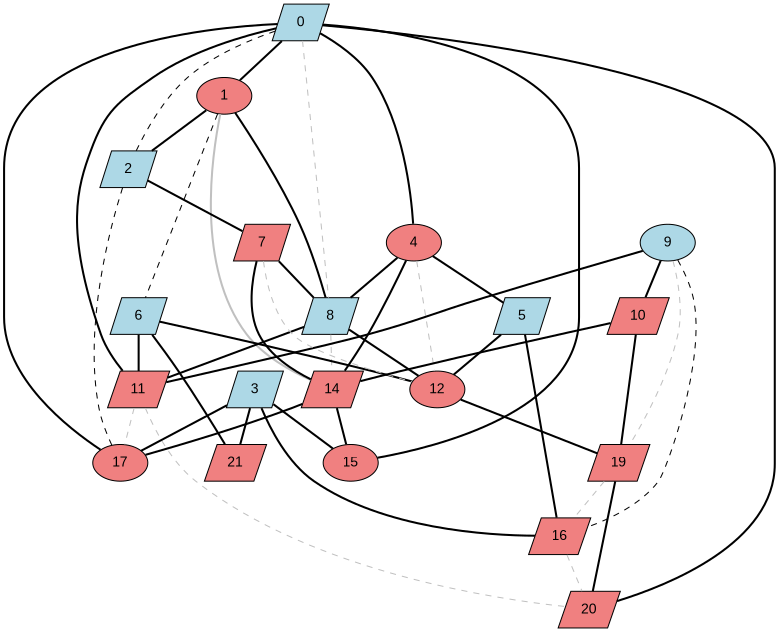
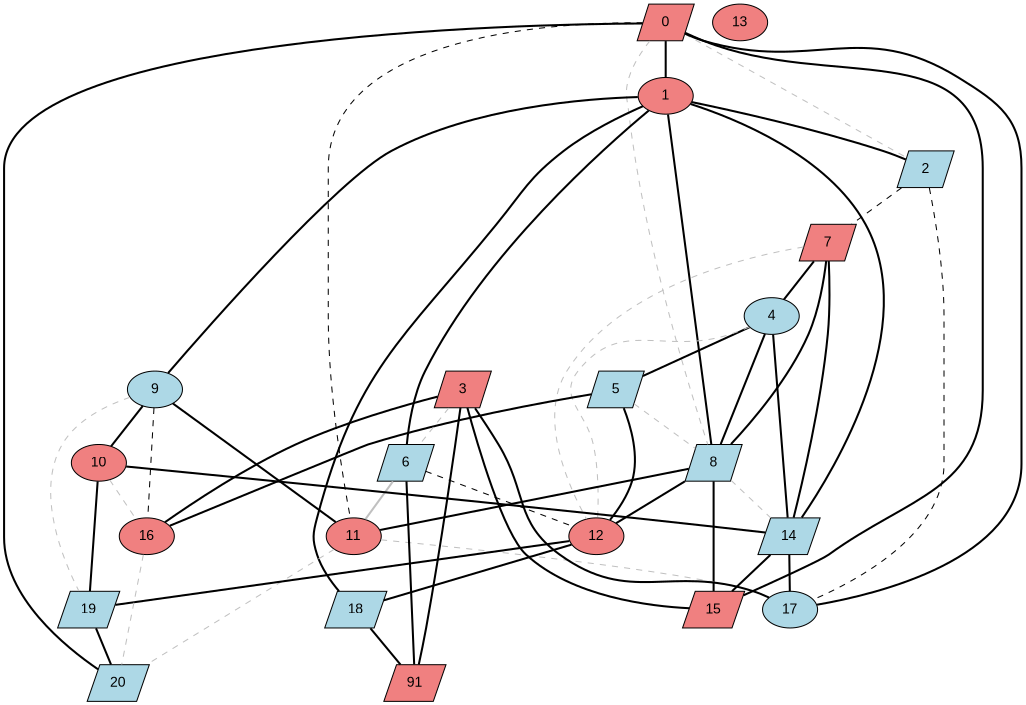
node "0": fillcolor lightblue -> lightcoral
node "13": added
edge "0" -- "2": color black -> gray
edge "0" -- "4": now "7" -- "4"
edge "0" -- "11": style bold -> dashed
edge "1" -- "9": added
edge "1" -- "6": style dashed -> bold
edge "2" -- "7": style bold -> dashed
node "4": fillcolor lightcoral -> lightblue
edge "1" -- "14": color gray -> black
node "10": shape parallelogram -> ellipse
edge "6" -- "12": style bold -> dashed
edge "6" -- "11": color black -> gray
node "11": shape parallelogram -> ellipse
node "3": fillcolor lightblue -> lightcoral
node "14": fillcolor lightcoral -> lightblue
edge "3" -- "6": added
edge "5" -- "8": added
node "17": fillcolor lightcoral -> lightblue
node "21": label "21" -> "91"
node "15": shape ellipse -> parallelogram
node "19": fillcolor lightcoral -> lightblue
edge "19" -- "16": now "10" -- "16"
node "16": shape parallelogram -> ellipse
edge "8" -- "15": added
node "18": added
node "20": fillcolor lightcoral -> lightblue
